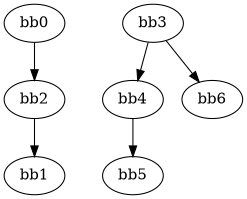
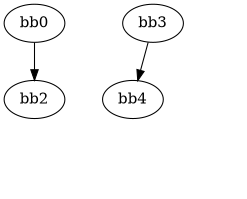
node "bb6": removed
node "bb1": removed
node "bb5": removed
